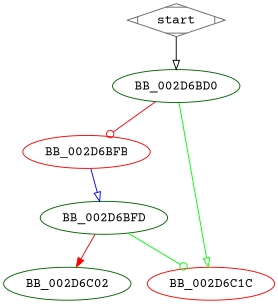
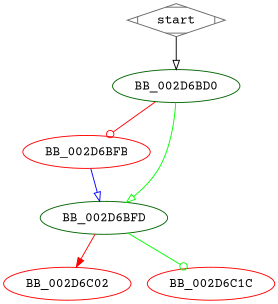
edge "BB_002D6BD0" -> "BB_002D6C1C": now "BB_002D6BD0" -> "BB_002D6BFD"
node "BB_002D6C02": color darkgreen -> red
